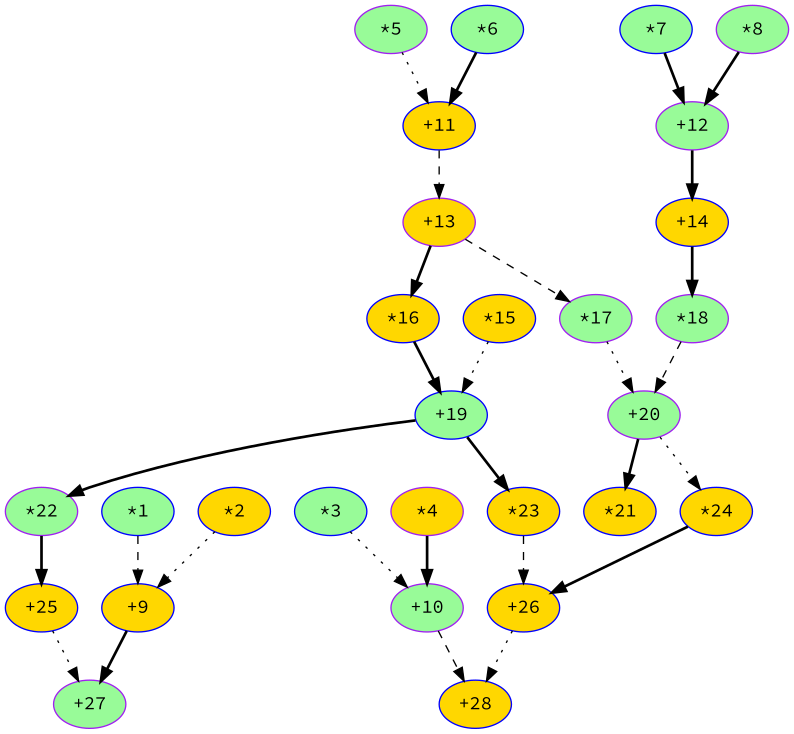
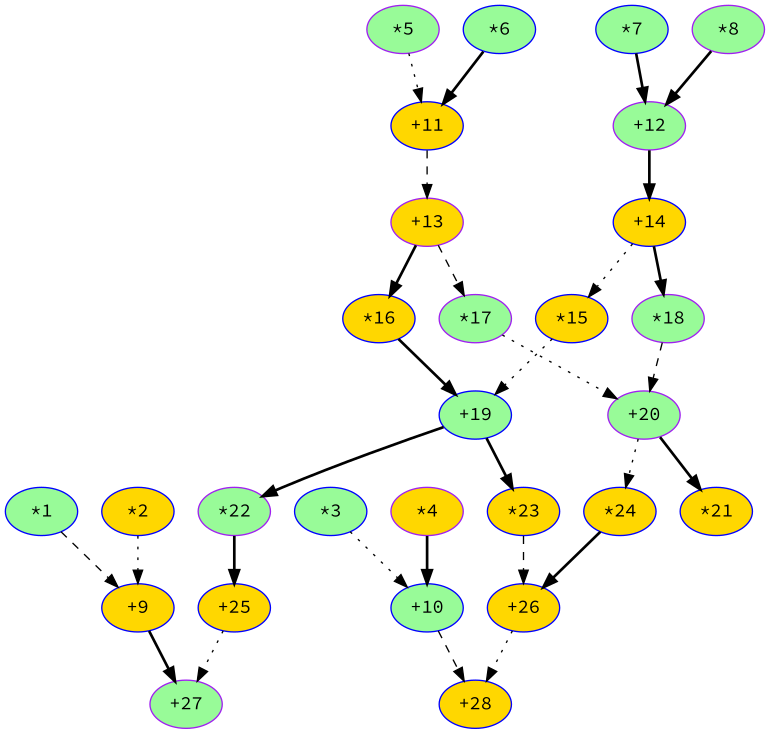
edge "+14" -> "*15": added
node "+10": color purple -> blue
